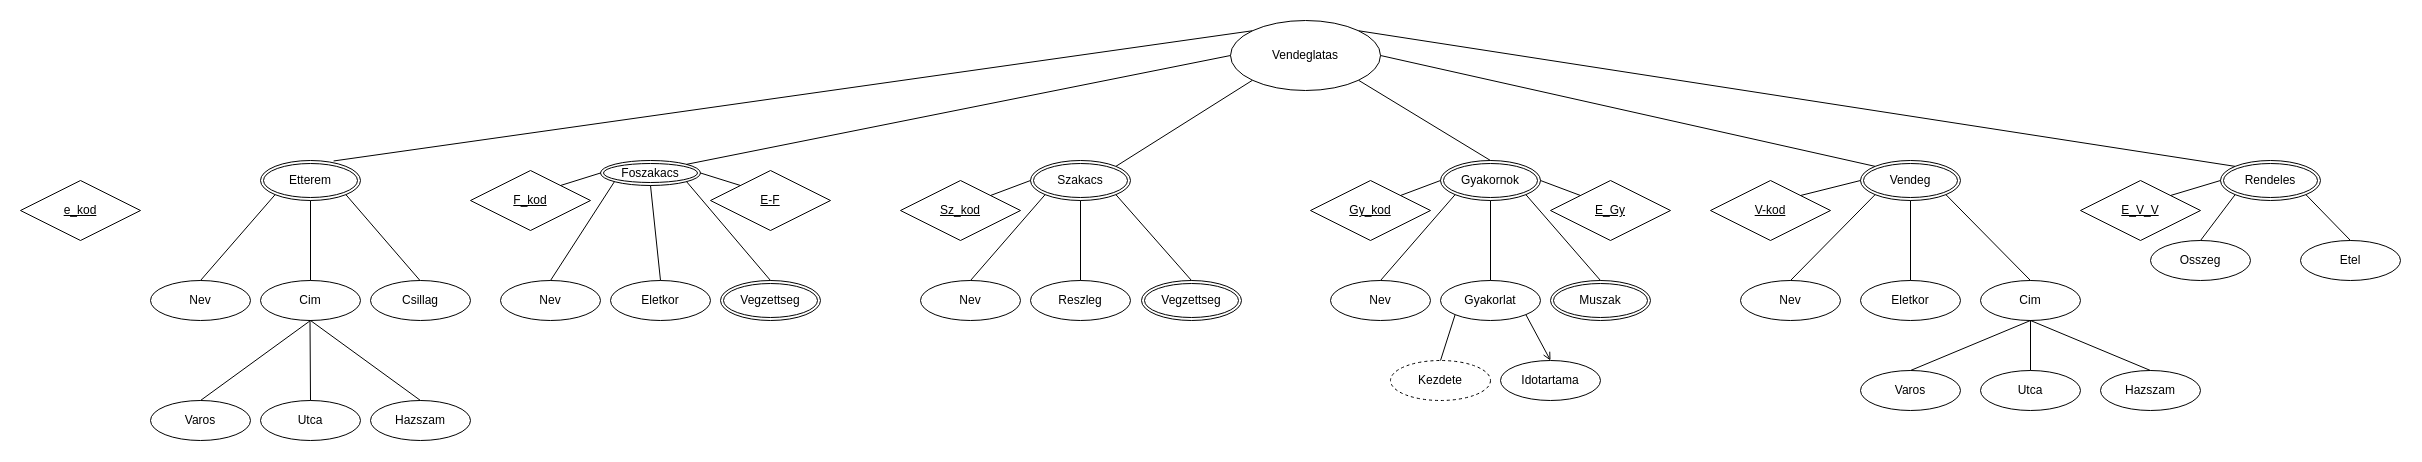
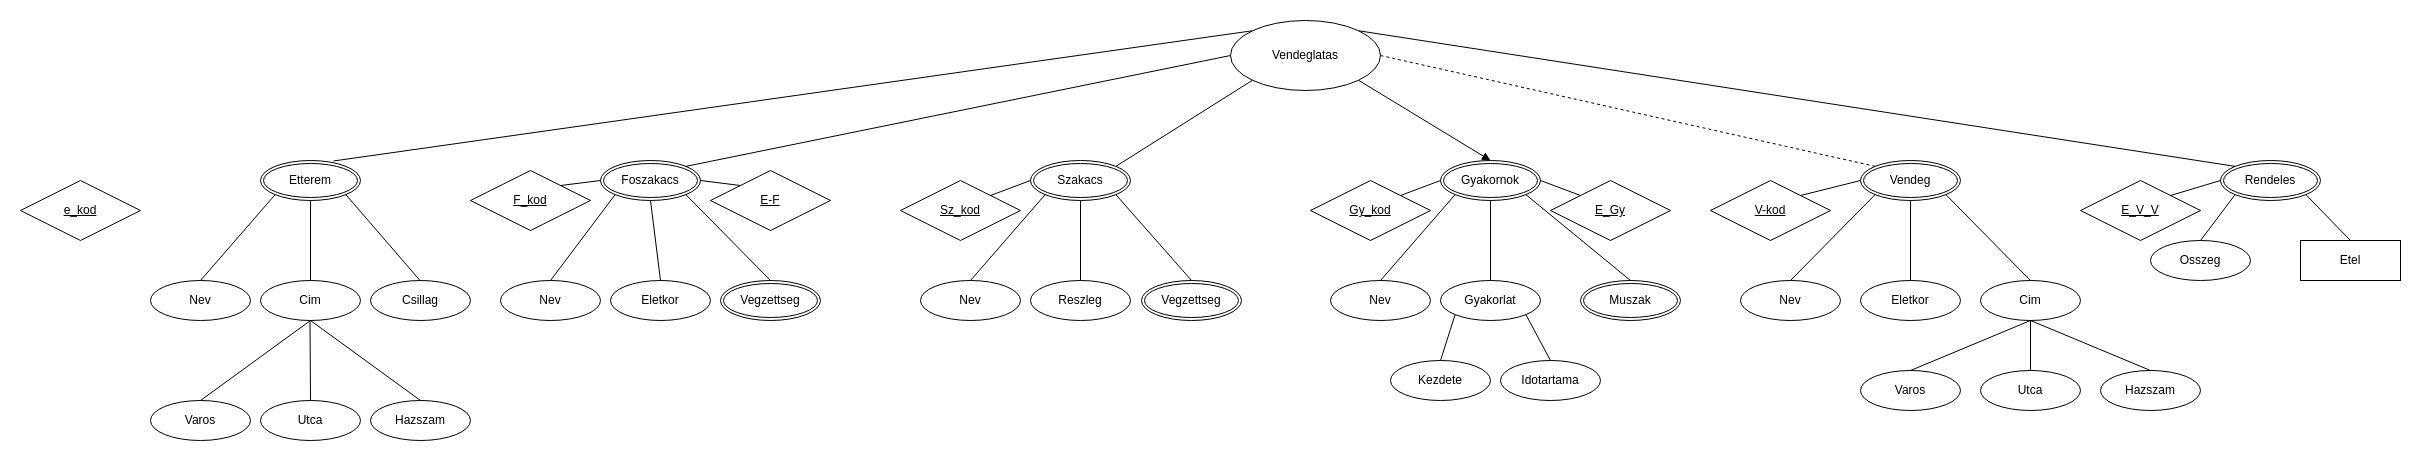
edge "Vendeglatas" -- "Vendeg": style solid -> dashed
edge "Vendeglatas" -- "Gyakornok": arrowhead none -> block
node "Foszakacs": size 100x25 -> 100x40
node "Etel": shape ellipse -> rectangle
node "Muszak": moved (1601, 301) -> (1631, 301)
edge "Gyakorlat" -> "Idotartama": arrowhead open -> none
node "Kezdete": style dashed -> solid
